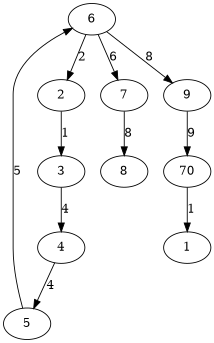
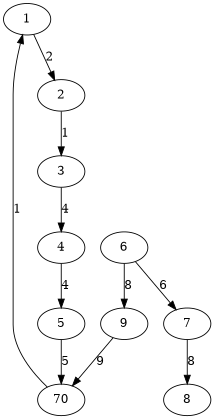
edge "6" -> "2": now "1" -> "2"
edge "5" -> "6": now "5" -> "70"
